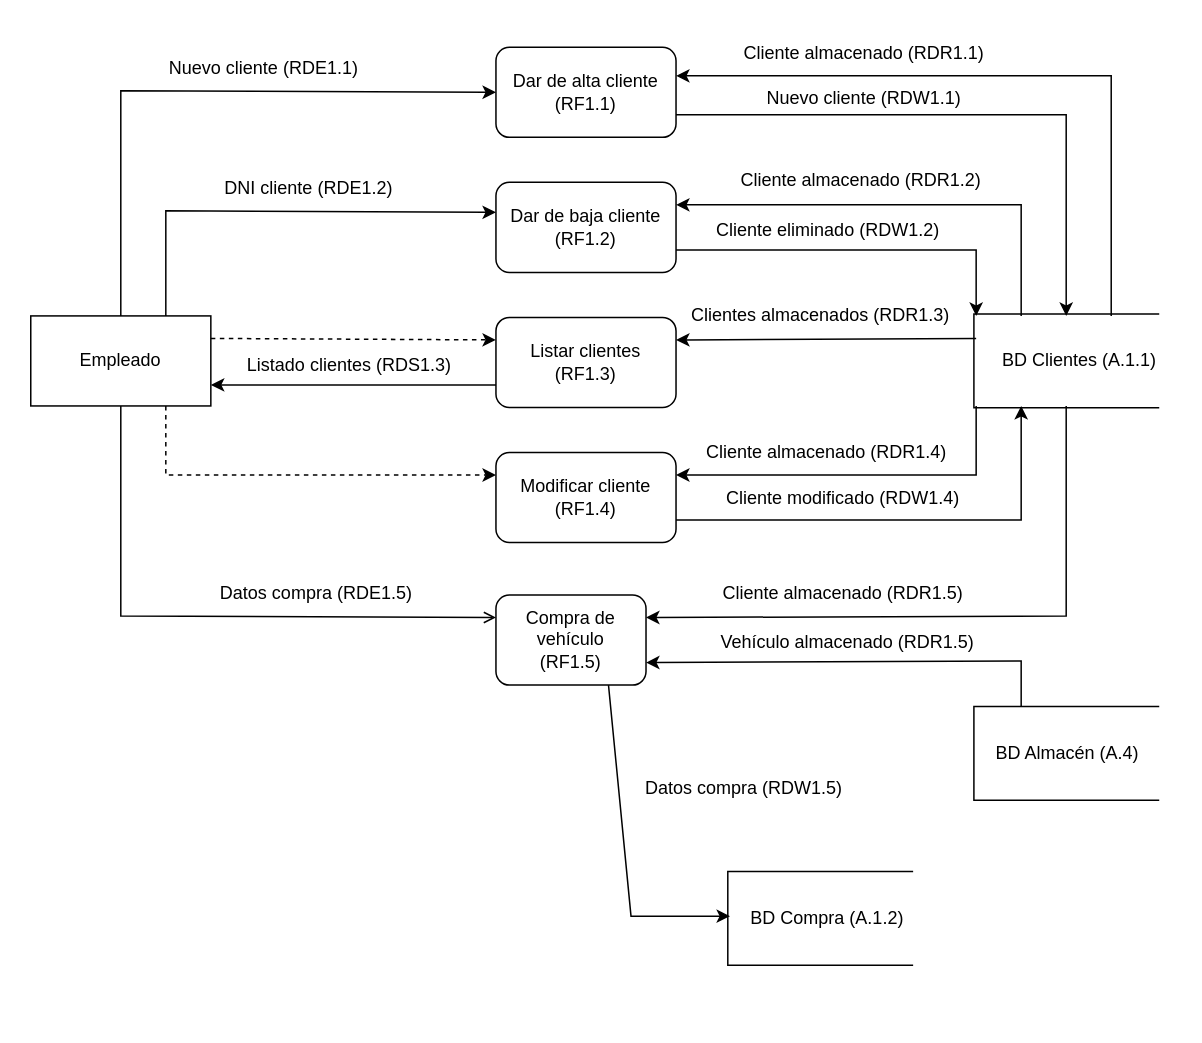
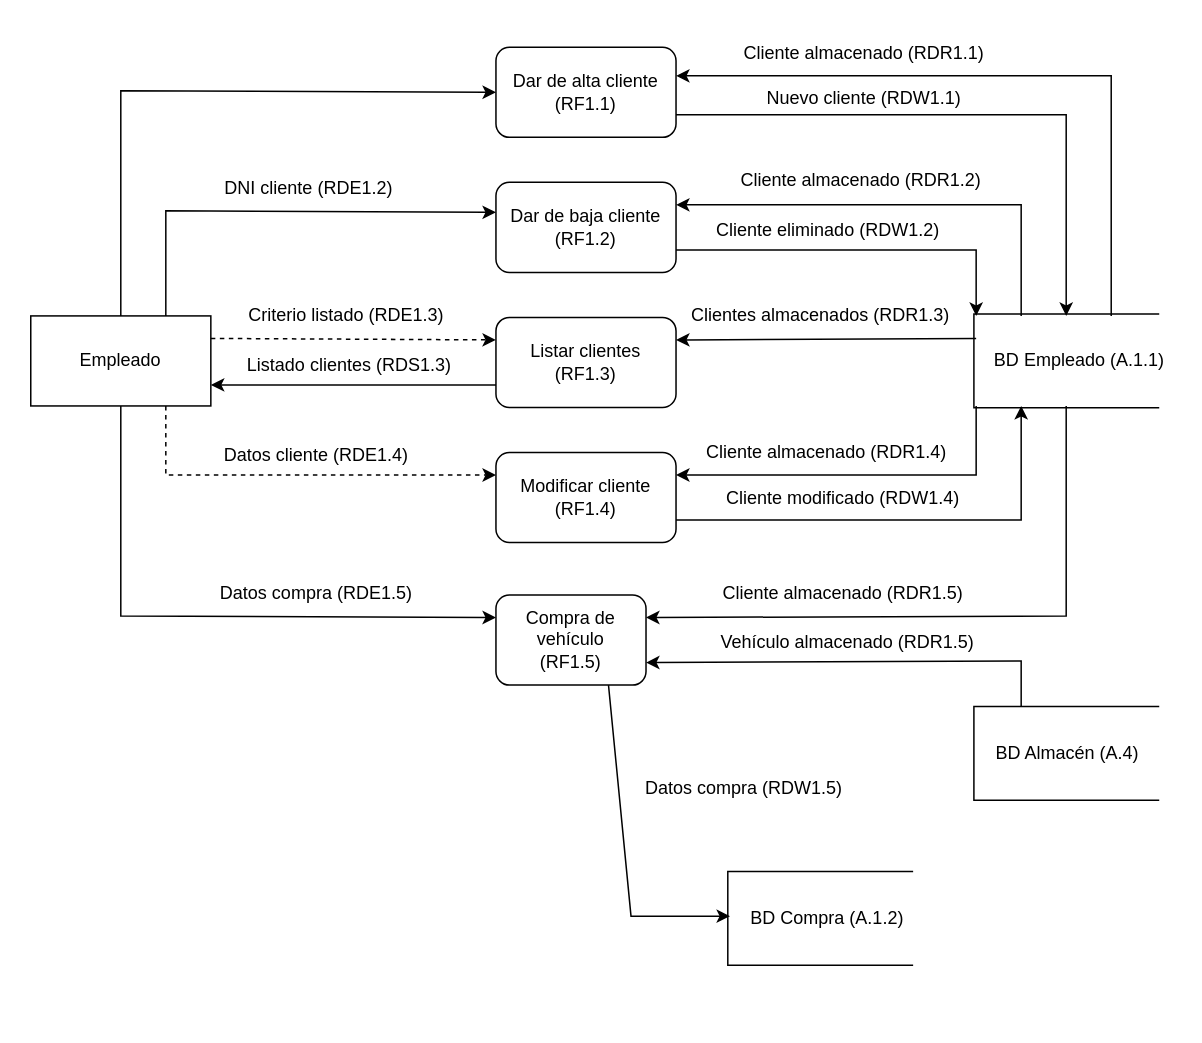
node "Nuevo cliente (RDE1.1)": removed
node "Criterio listado (RDE1.3)": added
node "BD Clientes (A.1.1)": label "BD Clientes (A.1.1)" -> "BD Empleado (A.1.1)"
node "Datos cliente (RDE1.4)": added
edge "Empleado" -> "Compra de vehículo (RF1.5)": arrowhead open -> classic
